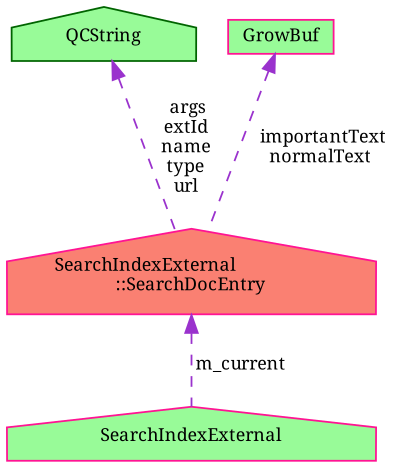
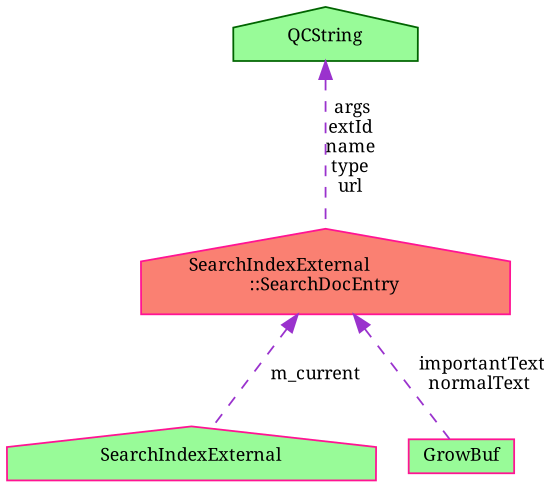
edge "SearchIndexExternal ::SearchDocEntry" -> "GrowBuf": reversed
